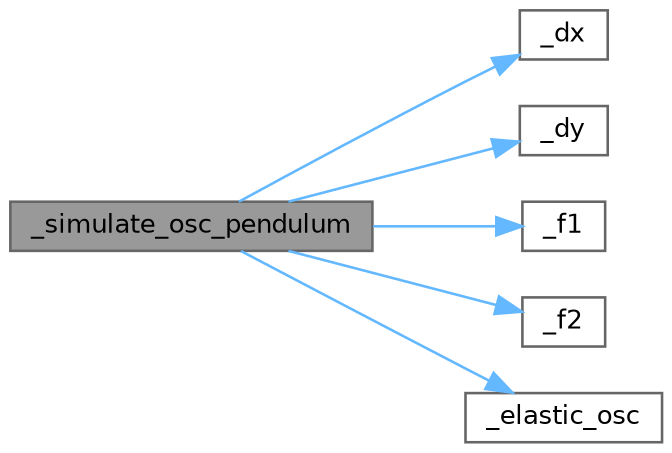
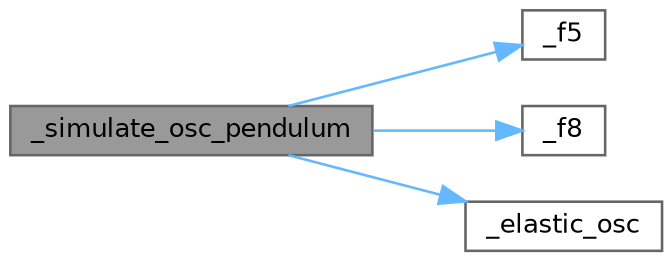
node "_dx": removed
node "_dy": removed
node "_f1": label "_f1" -> "_f5"
node "_f2": label "_f2" -> "_f8"
